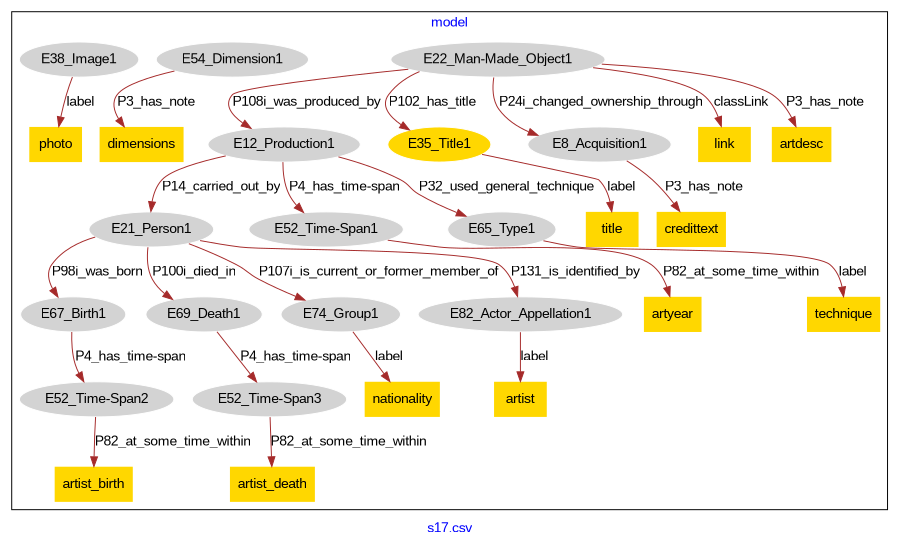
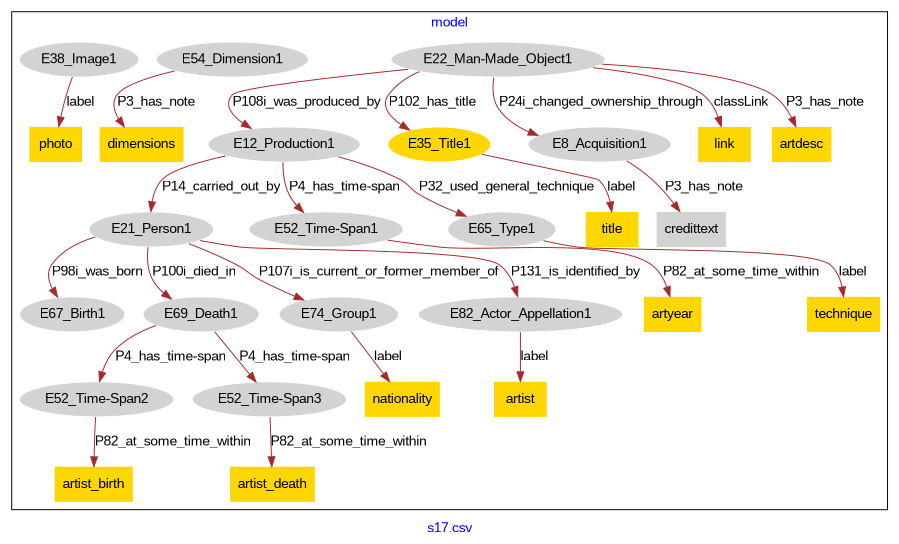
node "credittext": fillcolor gold -> lightgray
edge "E67_Birth1" -> "E52_Time-Span2": now "E69_Death1" -> "E52_Time-Span2"
